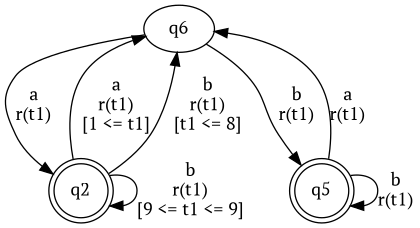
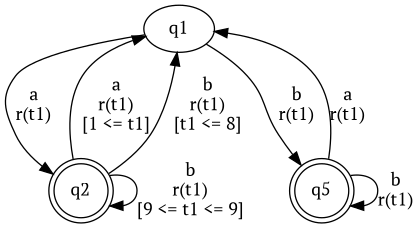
node "q6": label "q6" -> "q1"
